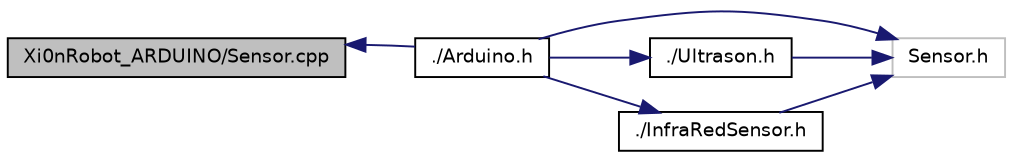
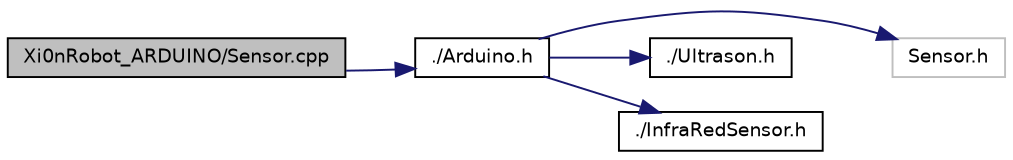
edge "./Arduino.h" -> "Xi0nRobot_ARDUINO/Sensor.cpp": reversed
edge "./Ultrason.h" -> "Sensor.h": removed
edge "./InfraRedSensor.h" -> "Sensor.h": removed
